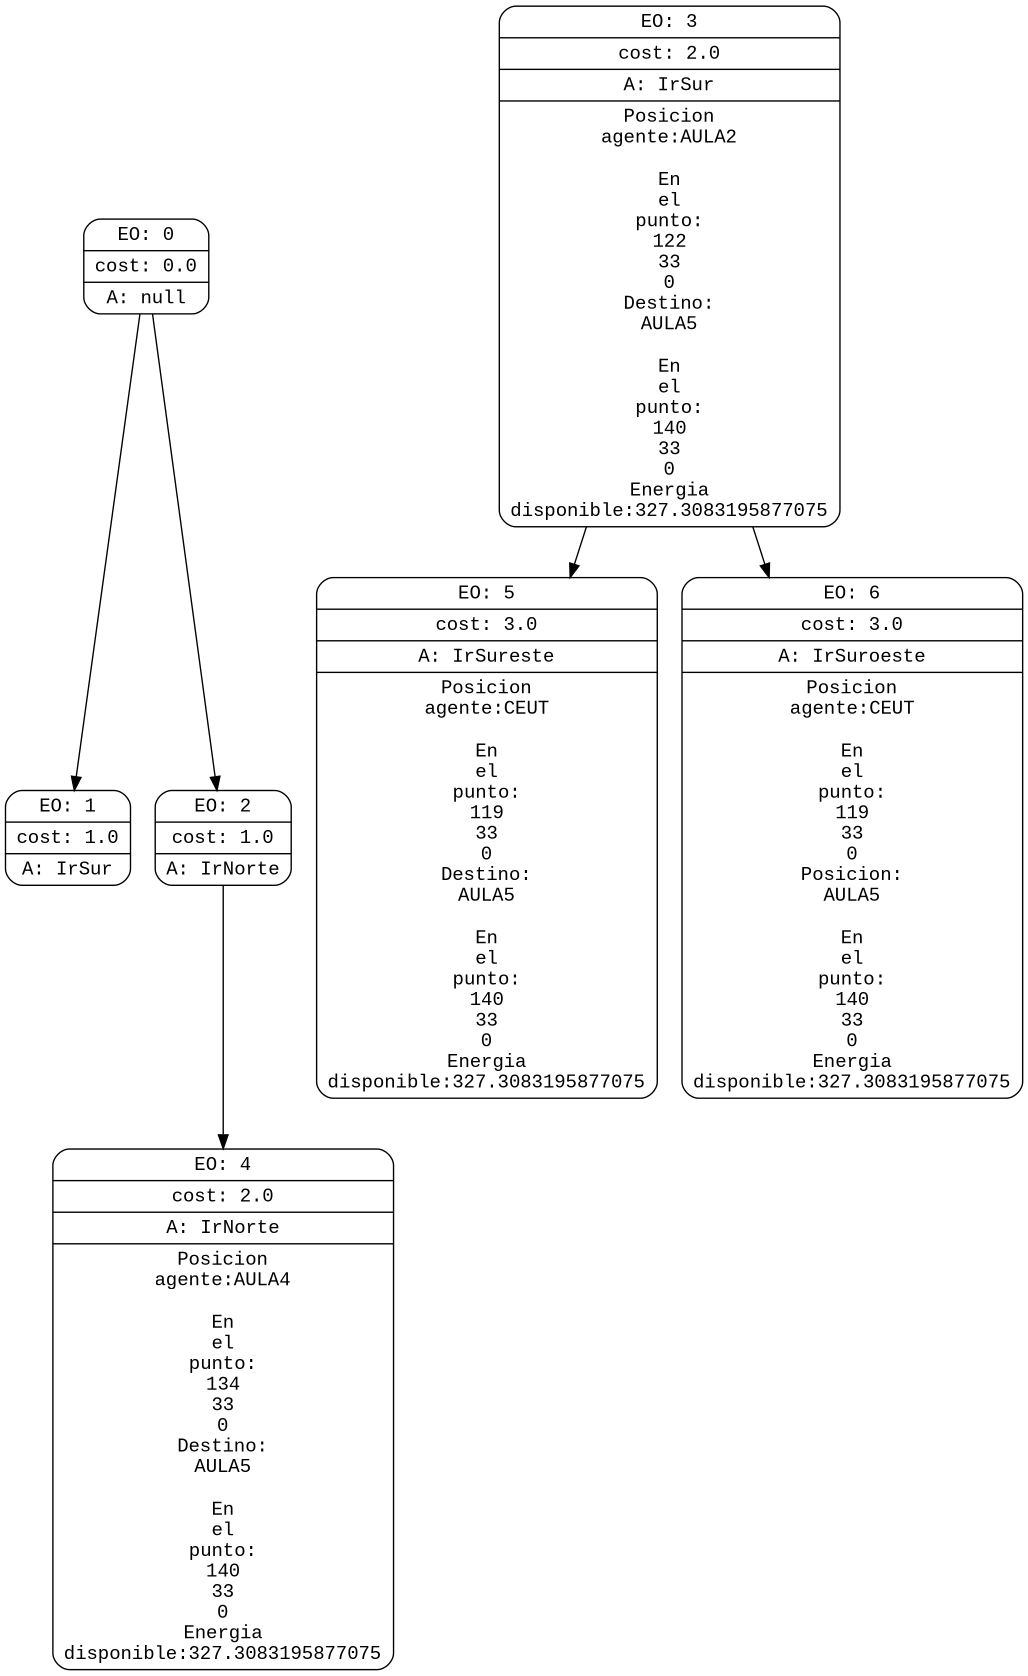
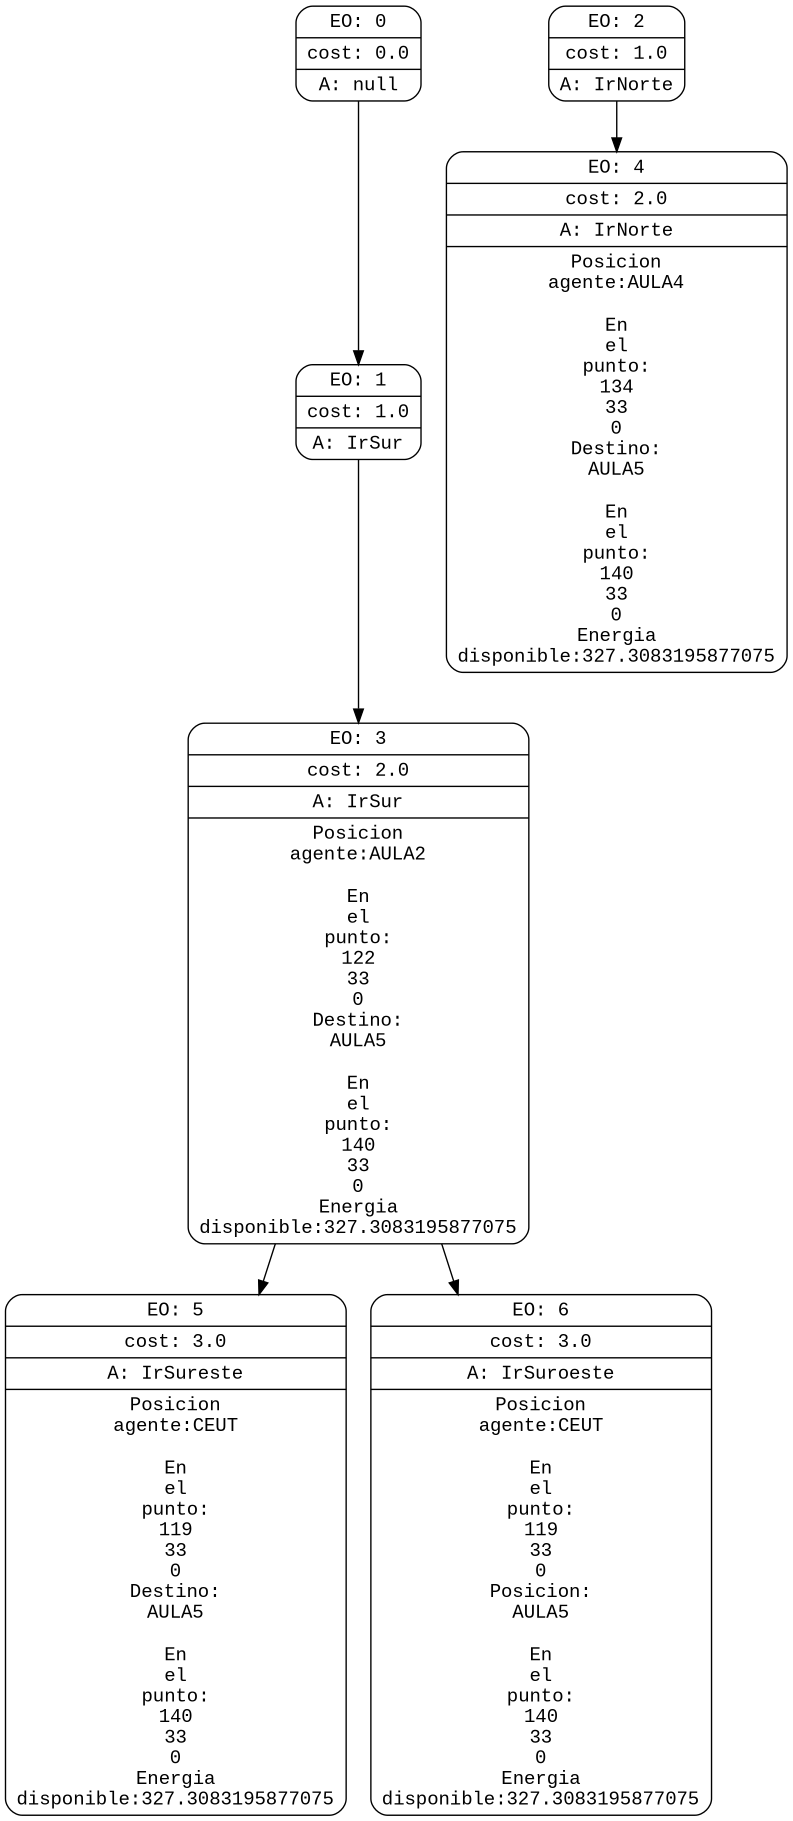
edge "EO: 0" -> "EO: 2": removed
edge "EO: 1" -> "EO: 3": added
